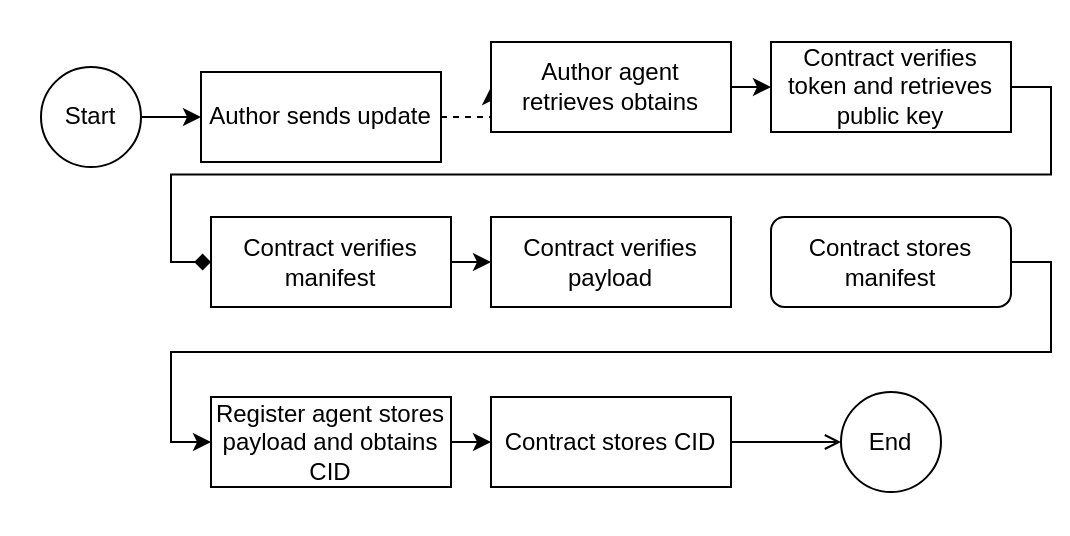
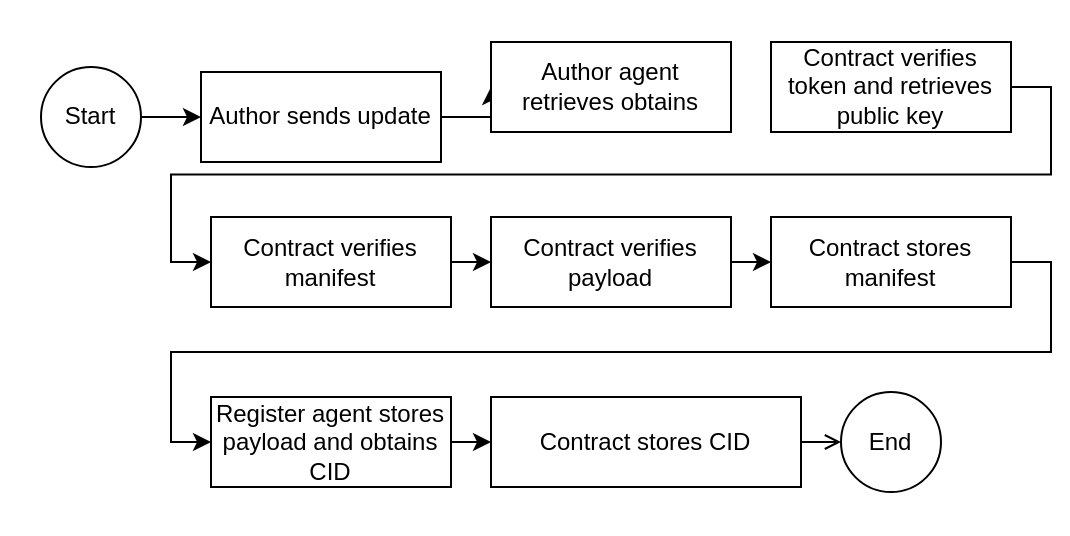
edge "Author agent retrieves obtains" -> "Contract verifies token and retrieves public key": removed
edge "Author sends update" -> "Author agent retrieves obtains": style dashed -> solid
edge "Contract verifies token and retrieves public key" -> "Contract verifies manifest": arrowhead diamond -> classic
edge "Contract verifies payload" -> "Contract stores manifest": added
node "Contract stores manifest": shape rounded rectangle -> rectangle
node "Contract stores CID": size 240x90 -> 310x90
